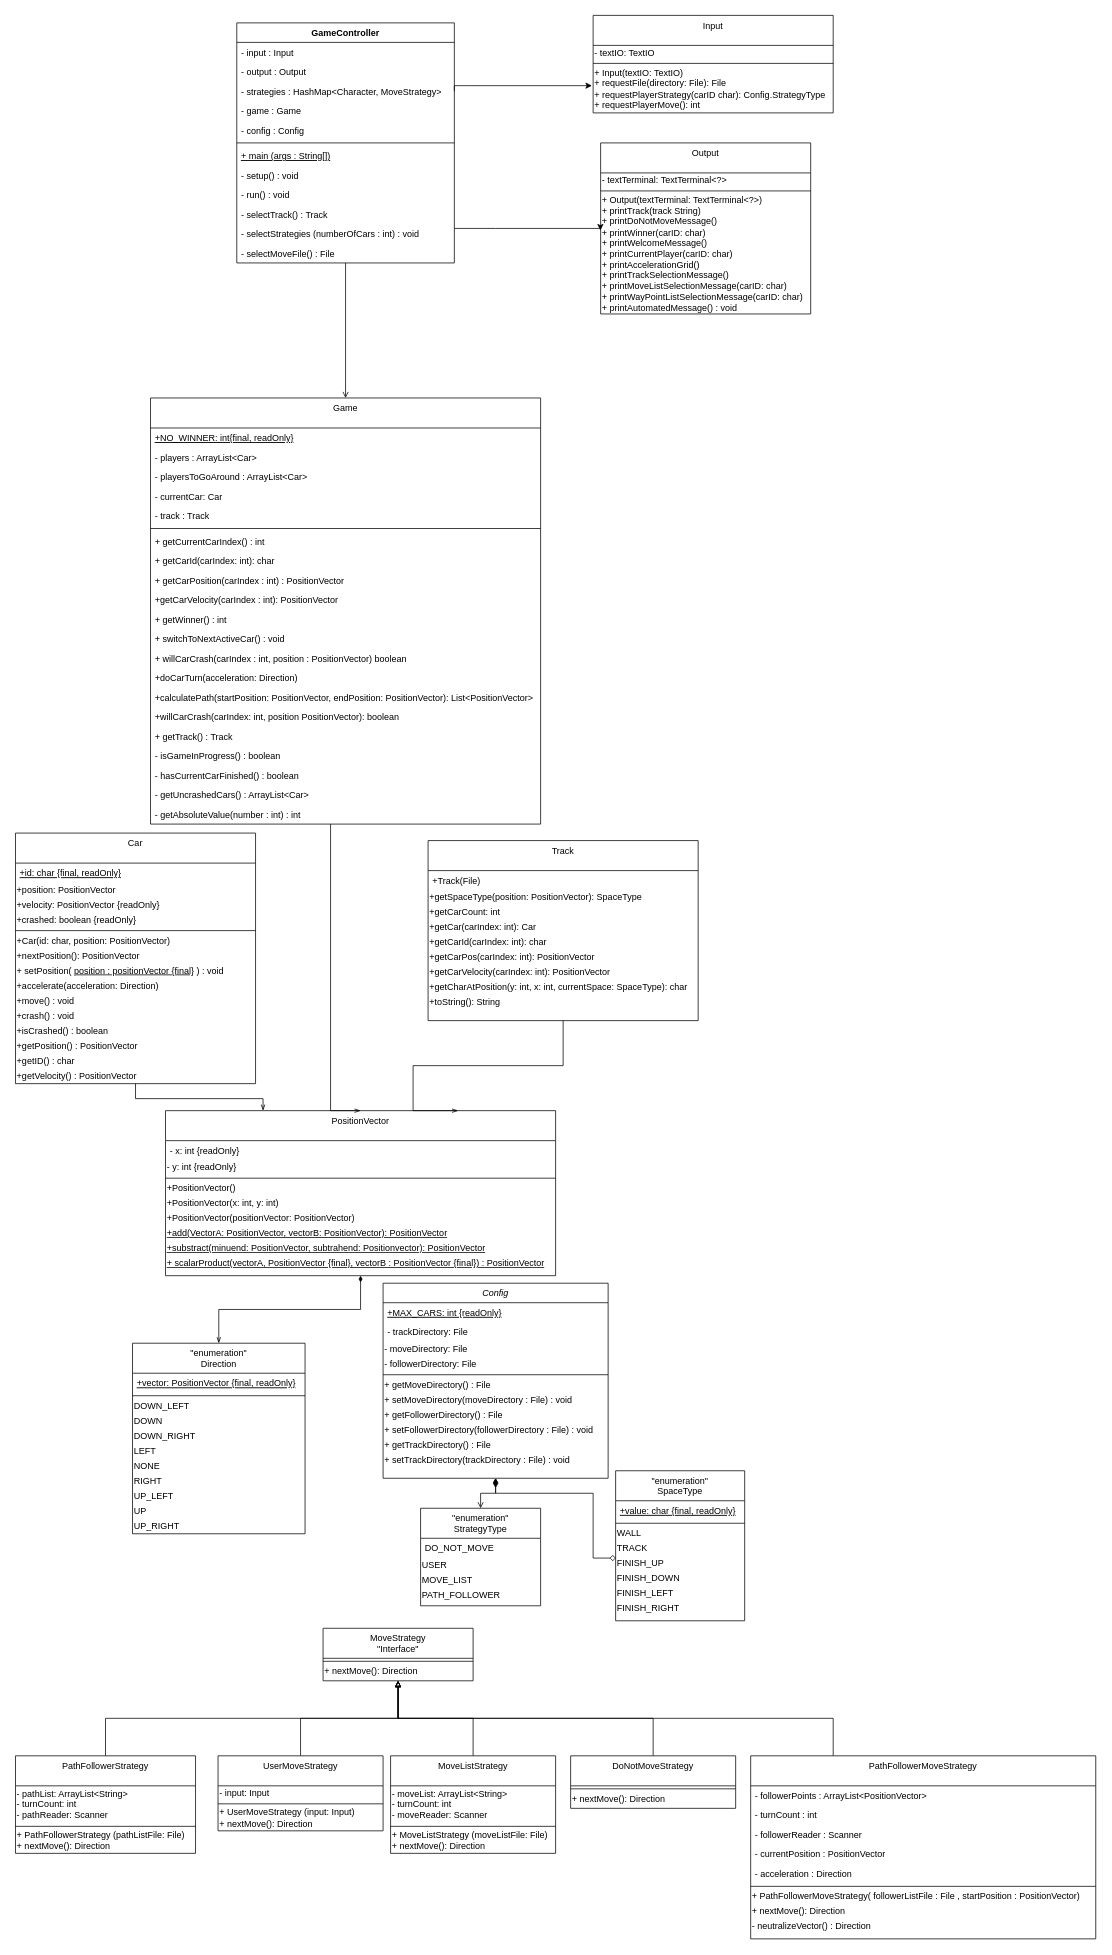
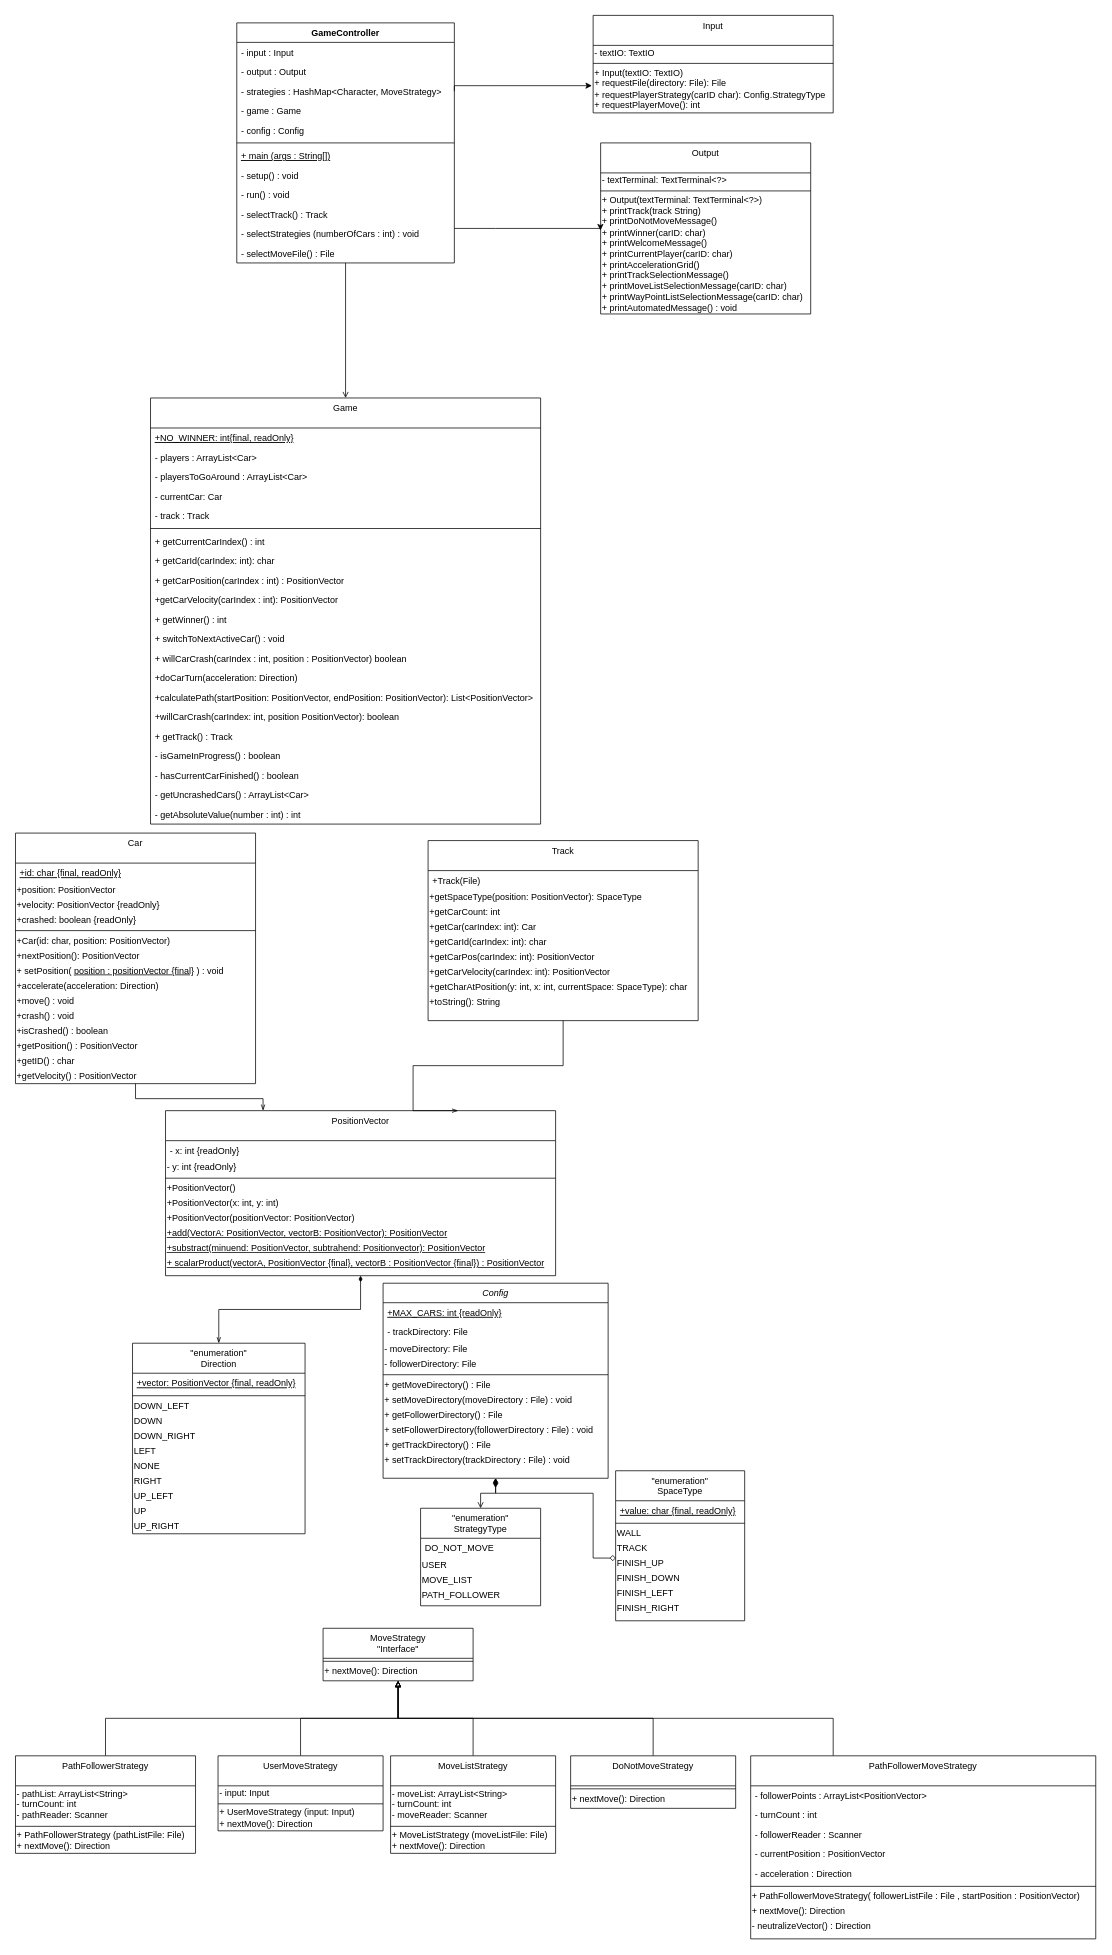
edge "Game" -> "PositionVector": removed
